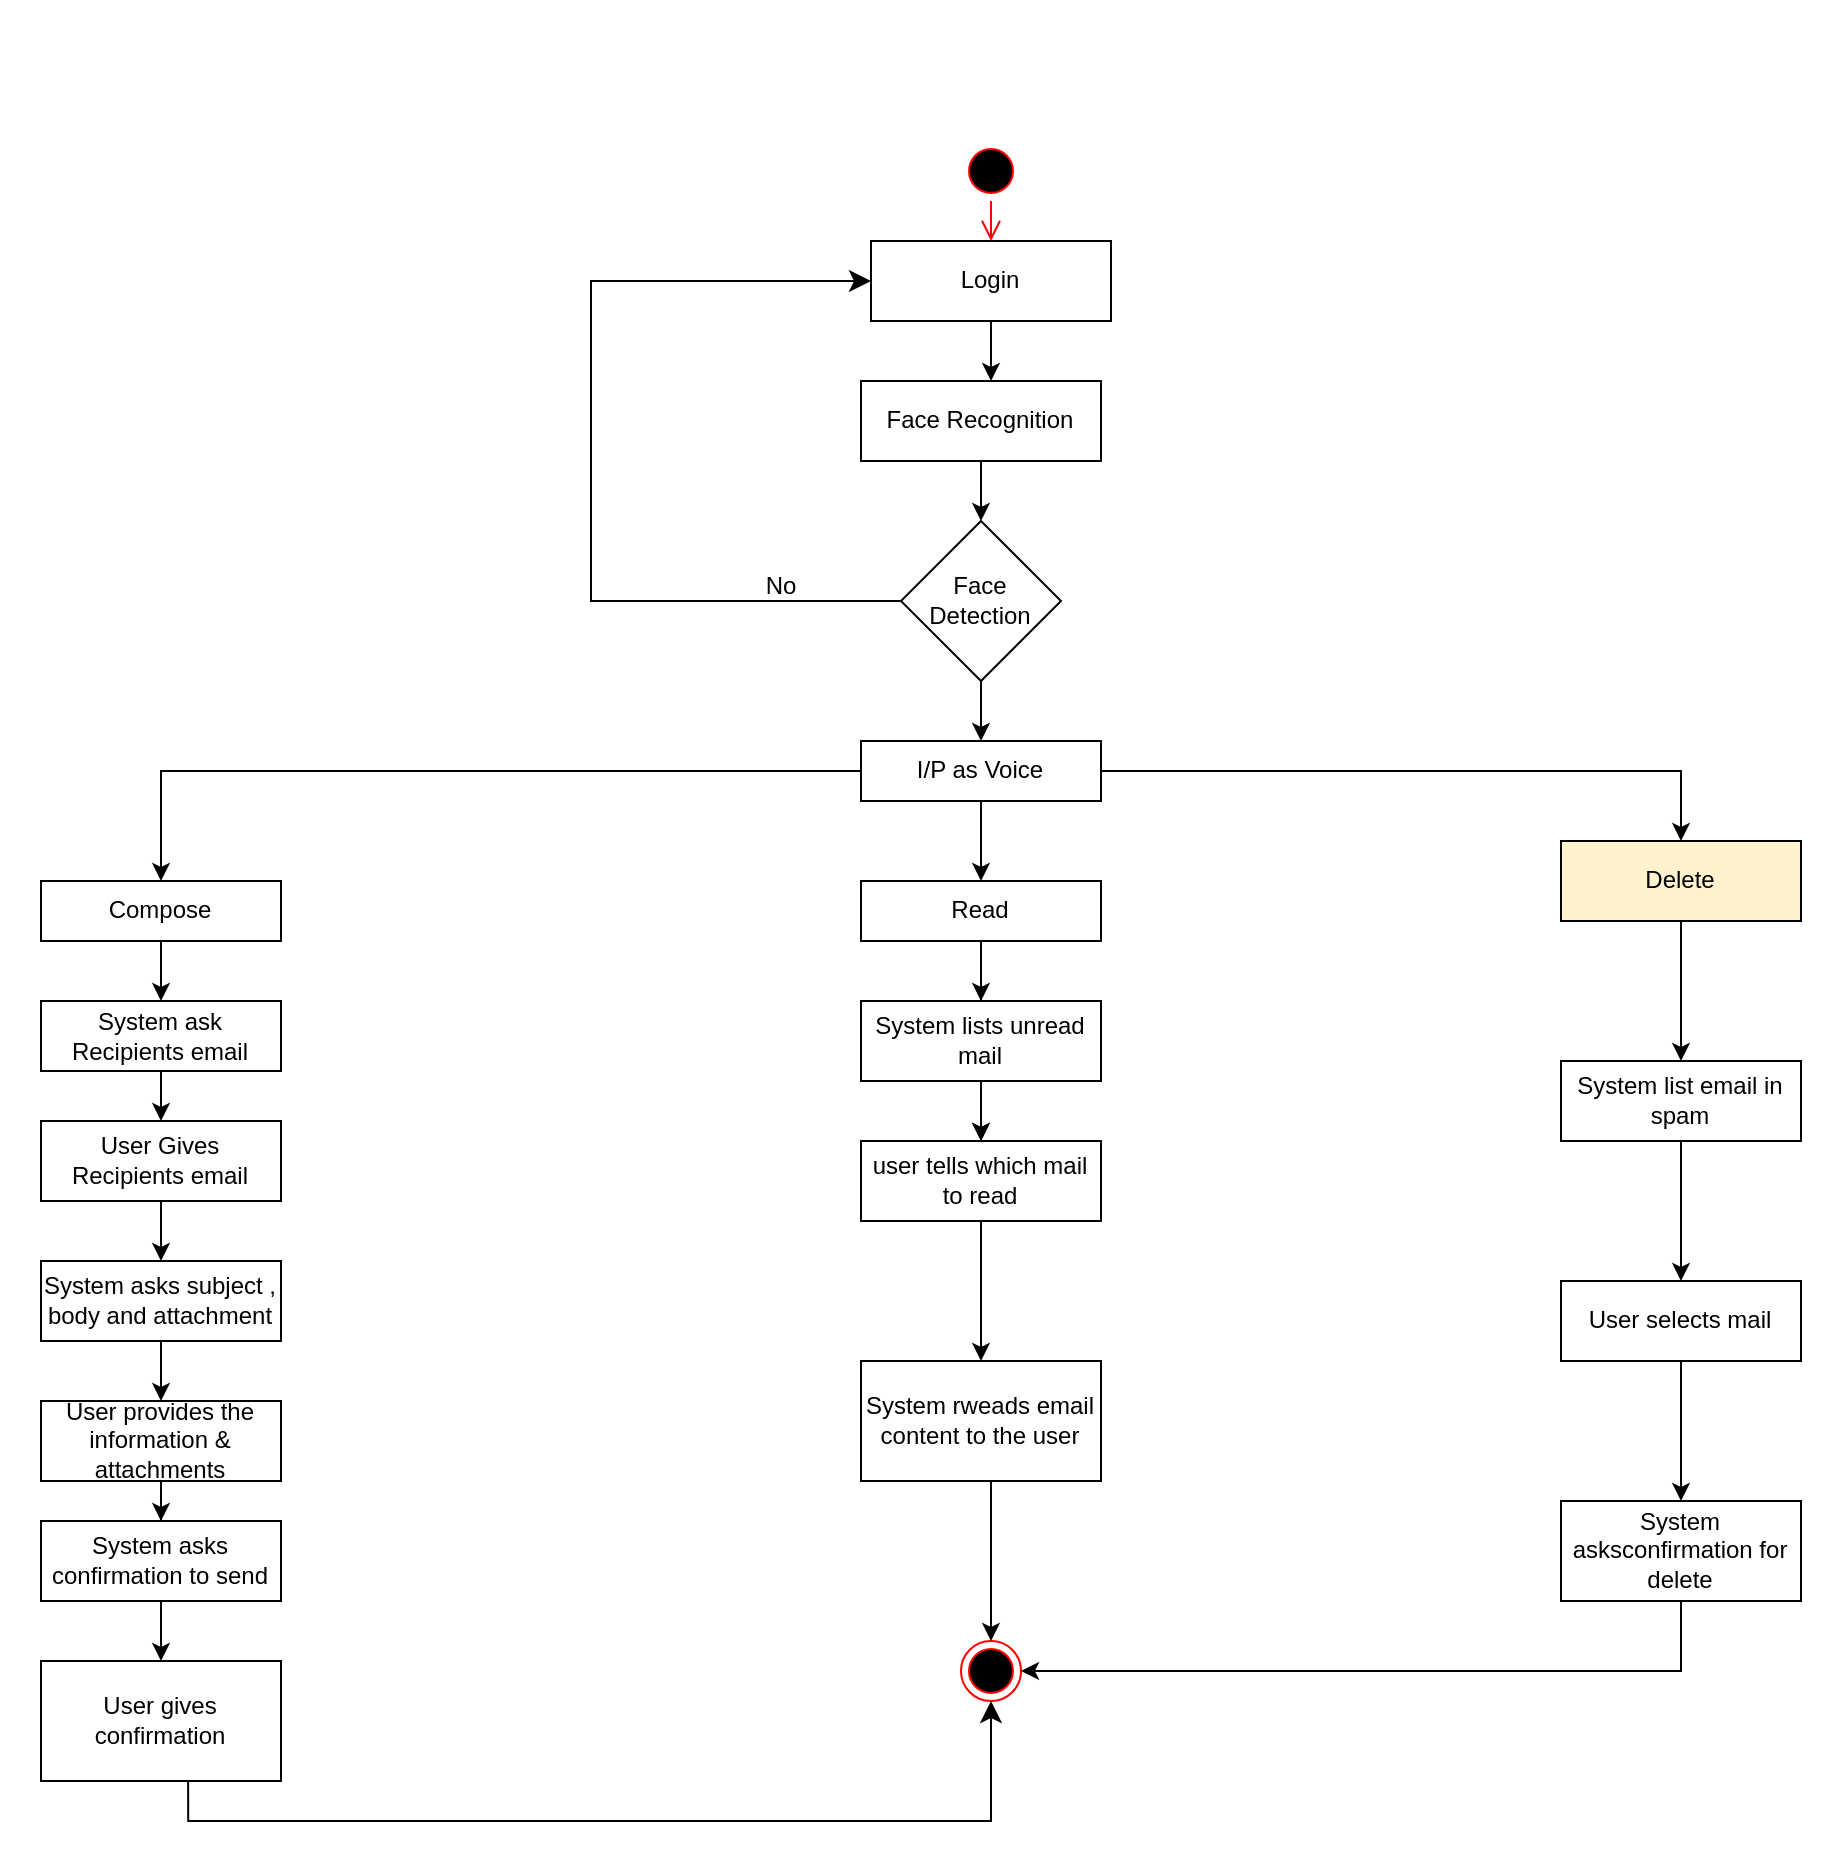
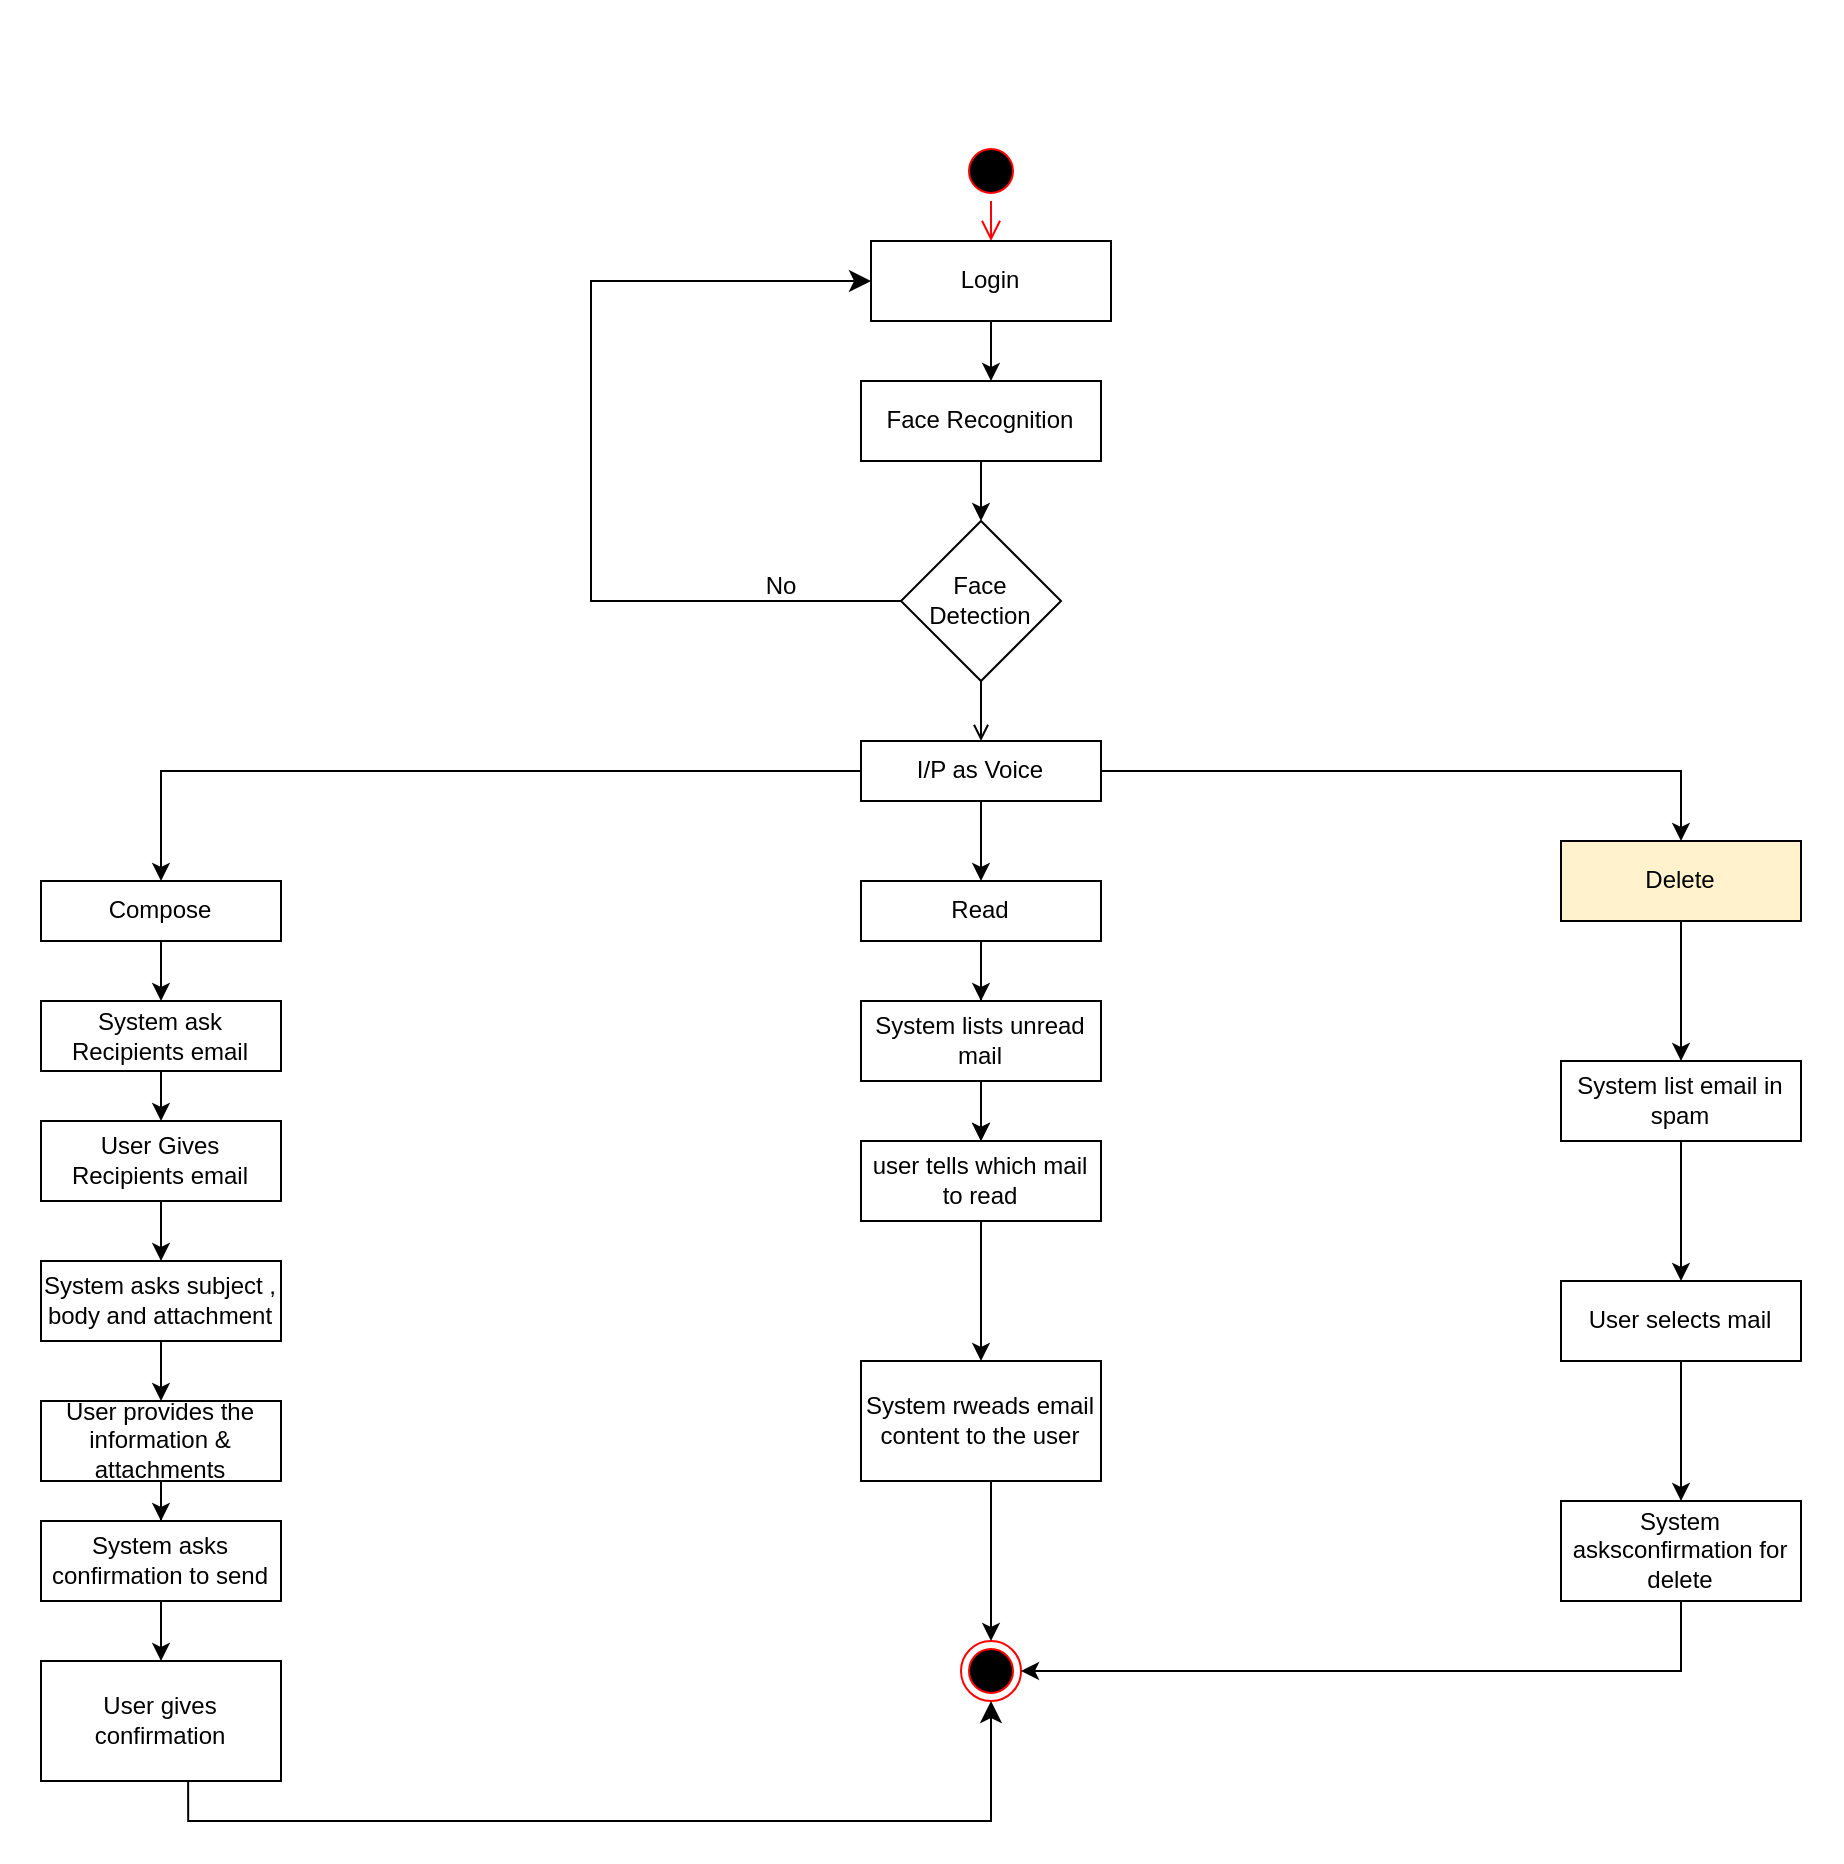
edge "Face Detection" -> "I/P as Voice": arrowhead classic -> open
